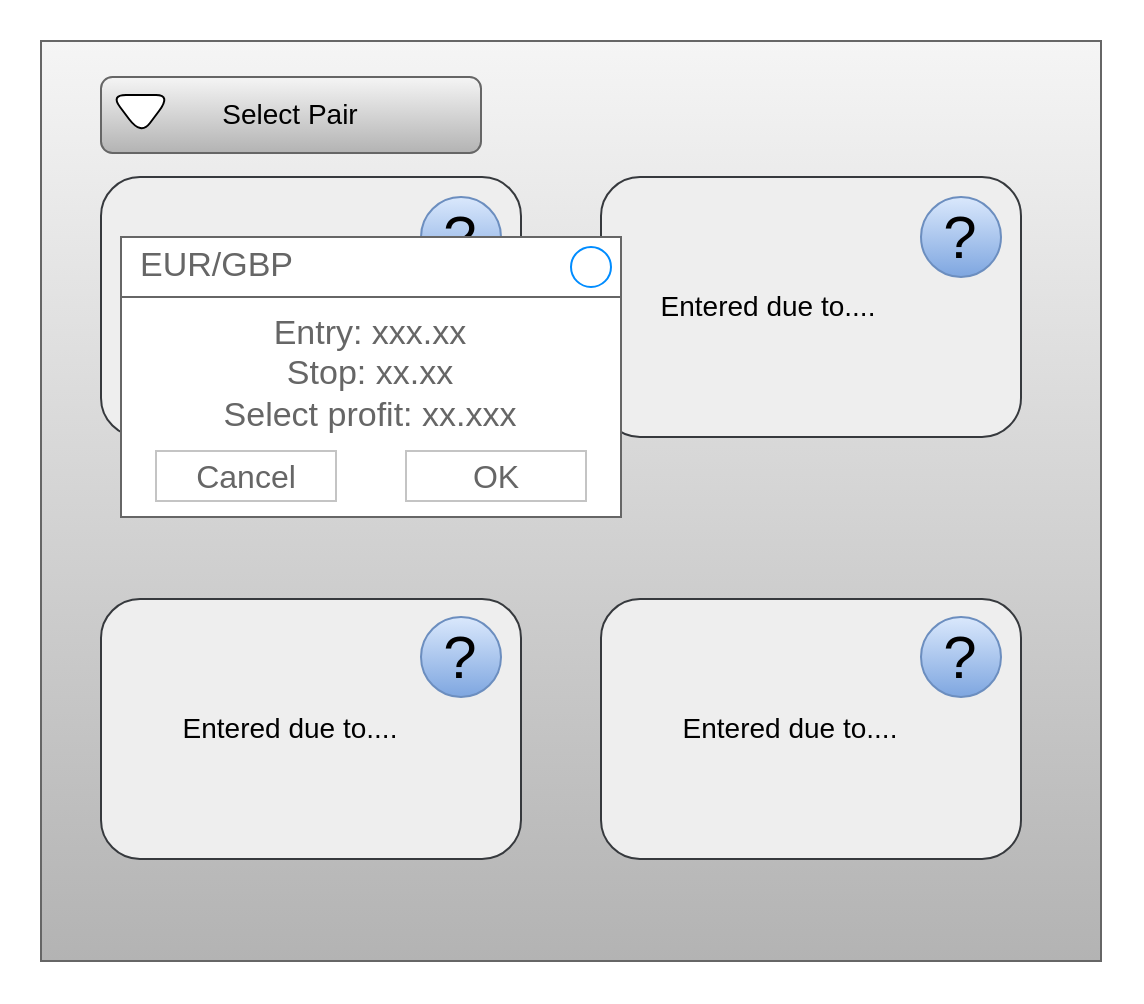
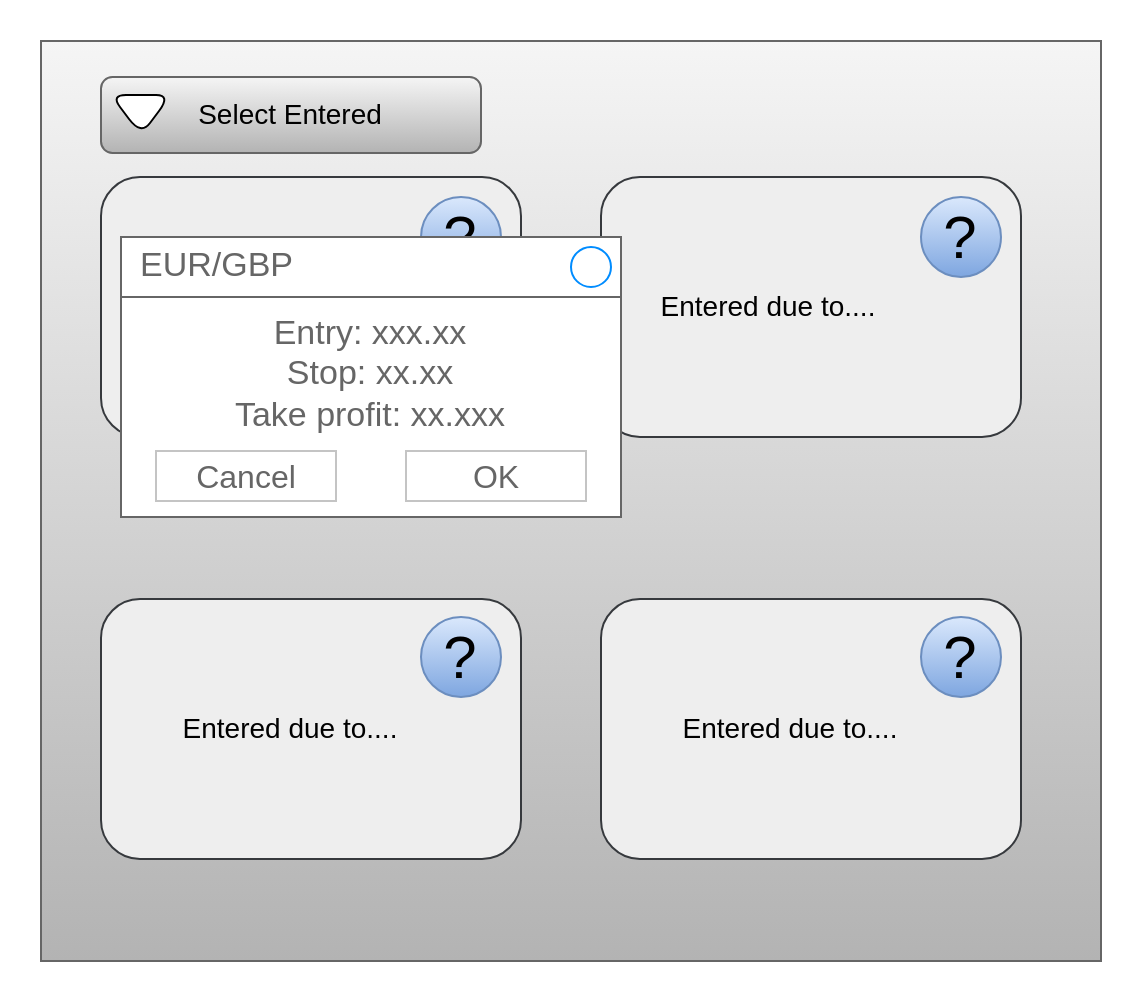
node "Select Pair": label "Select Pair" -> "Select Entered"
node "Entry: xxx.xx Stop: xx.xx Select profit: xx.xxx": label "Entry: xxx.xx Stop: xx.xx Select profit: xx.xxx" -> "Entry: xxx.xx Stop: xx.xx Take profit: xx.xxx"
